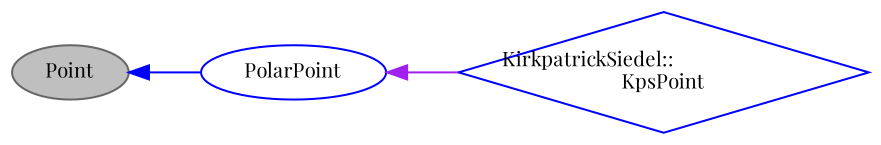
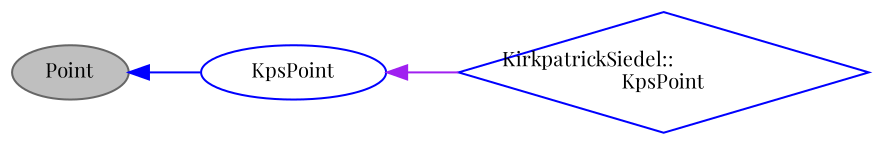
node "PolarPoint": label "PolarPoint" -> "KpsPoint"
